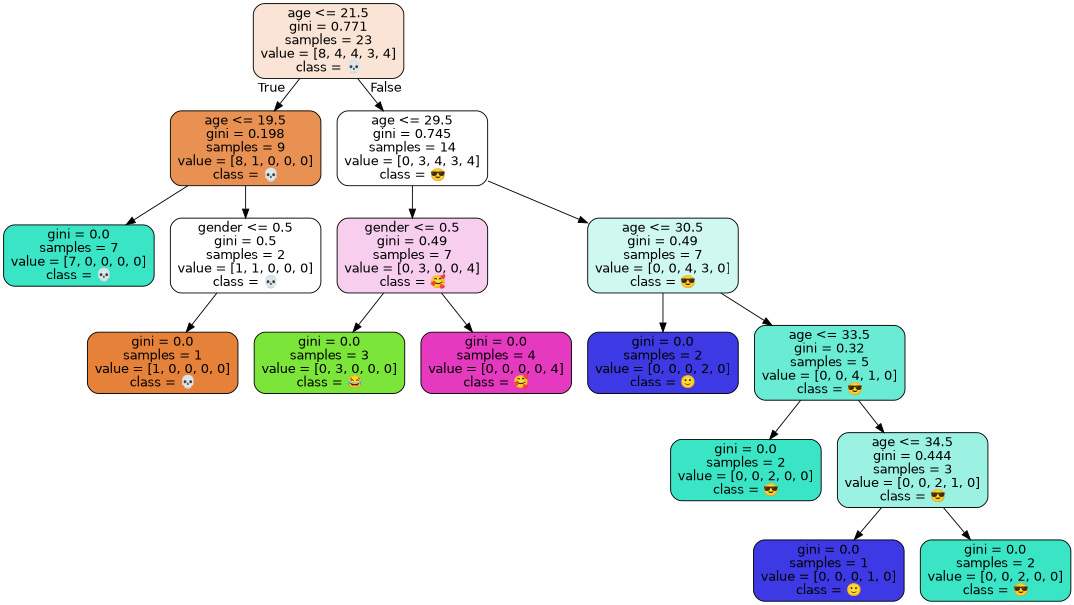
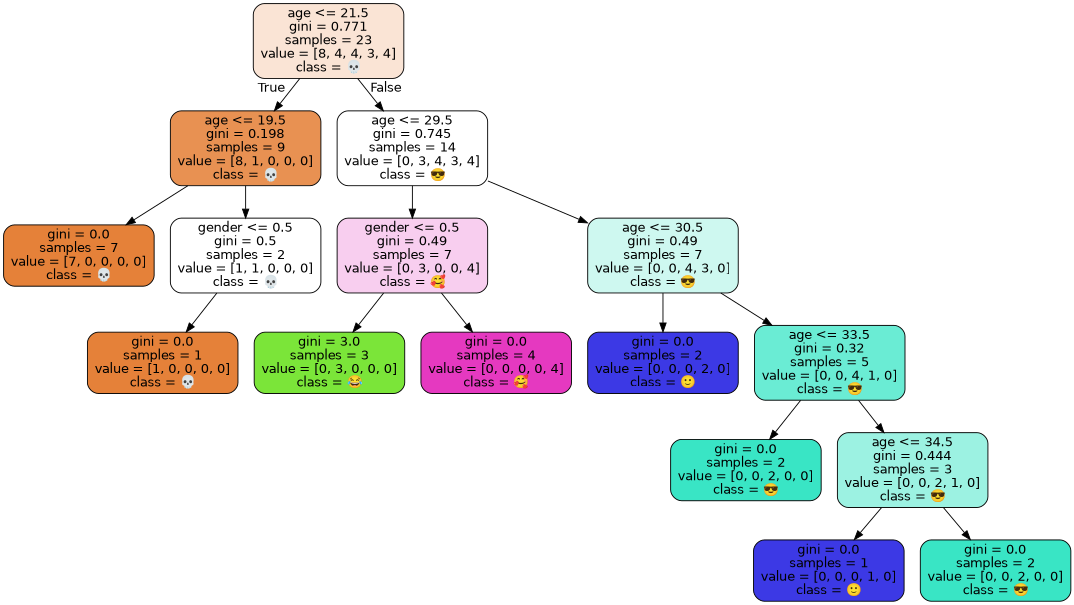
node "gini = 0.0 samples = 7 value = [7, 0, 0, 0, 0] class = 💀": fillcolor #39e5c5 -> #e58139
node "gini = 0.0 samples = 3 value = [0, 3, 0, 0, 0] class = 😂": label "gini = 0.0 samples = 3 value = [0, 3, 0, 0, 0] class = 😂" -> "gini = 3.0 samples = 3 value = [0, 3, 0, 0, 0] class = 😂"
